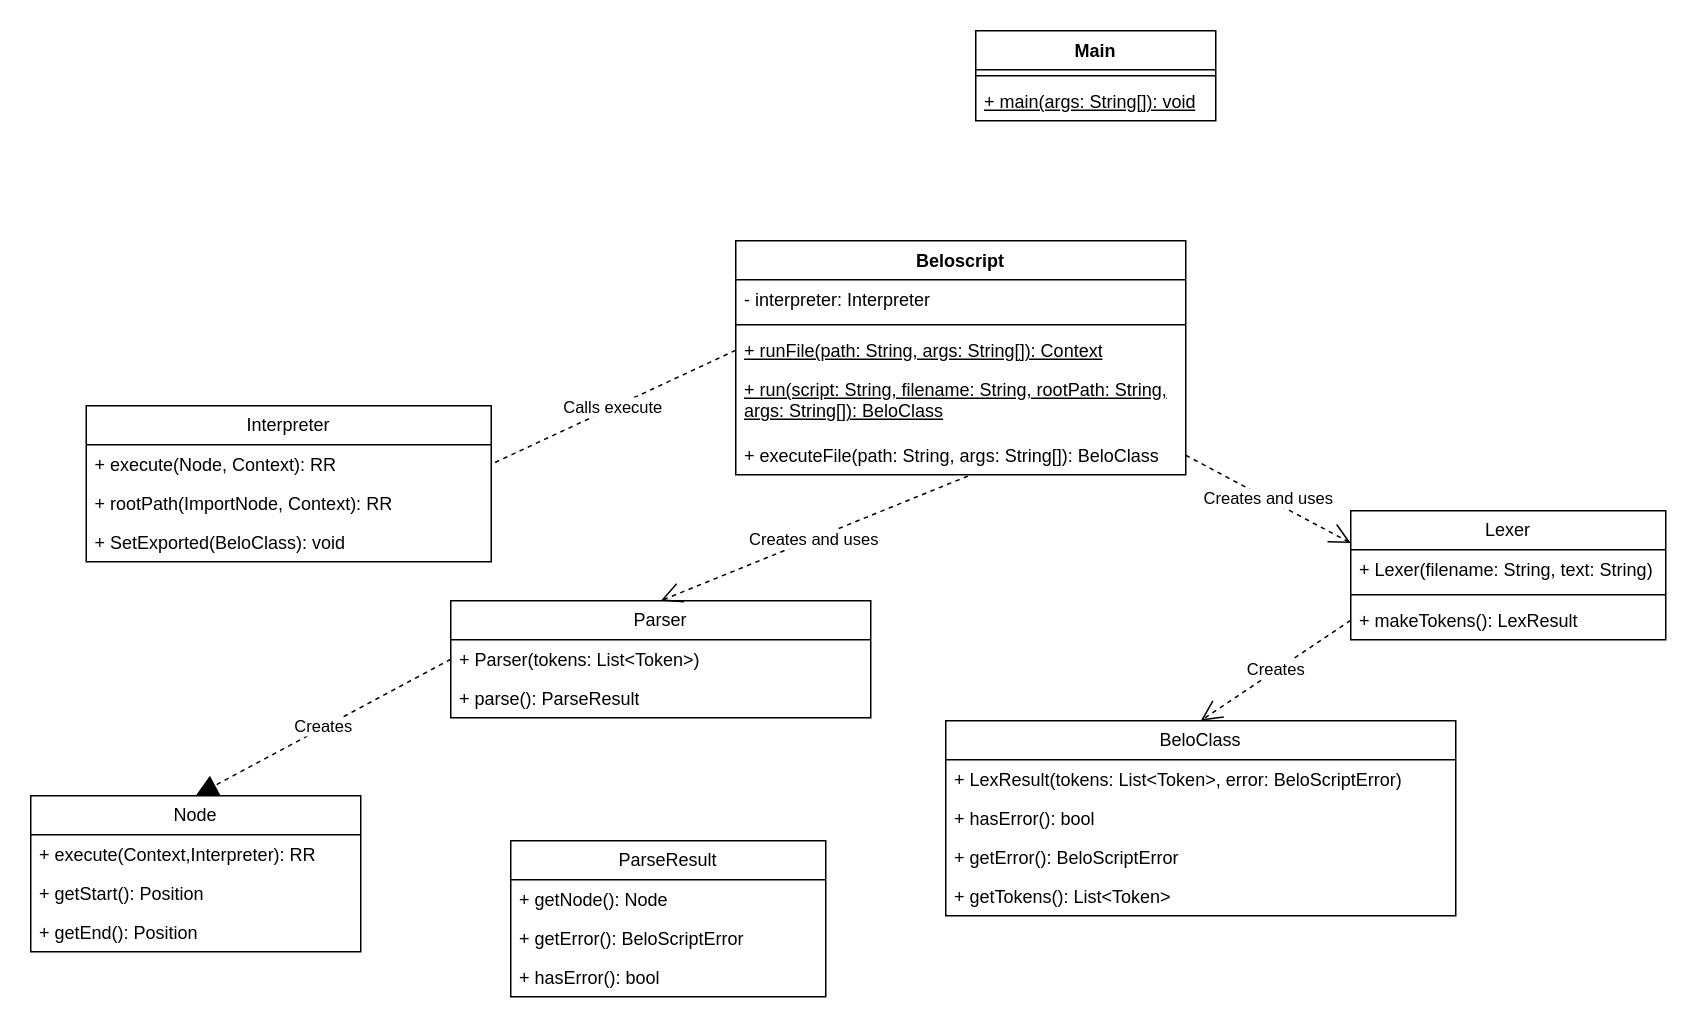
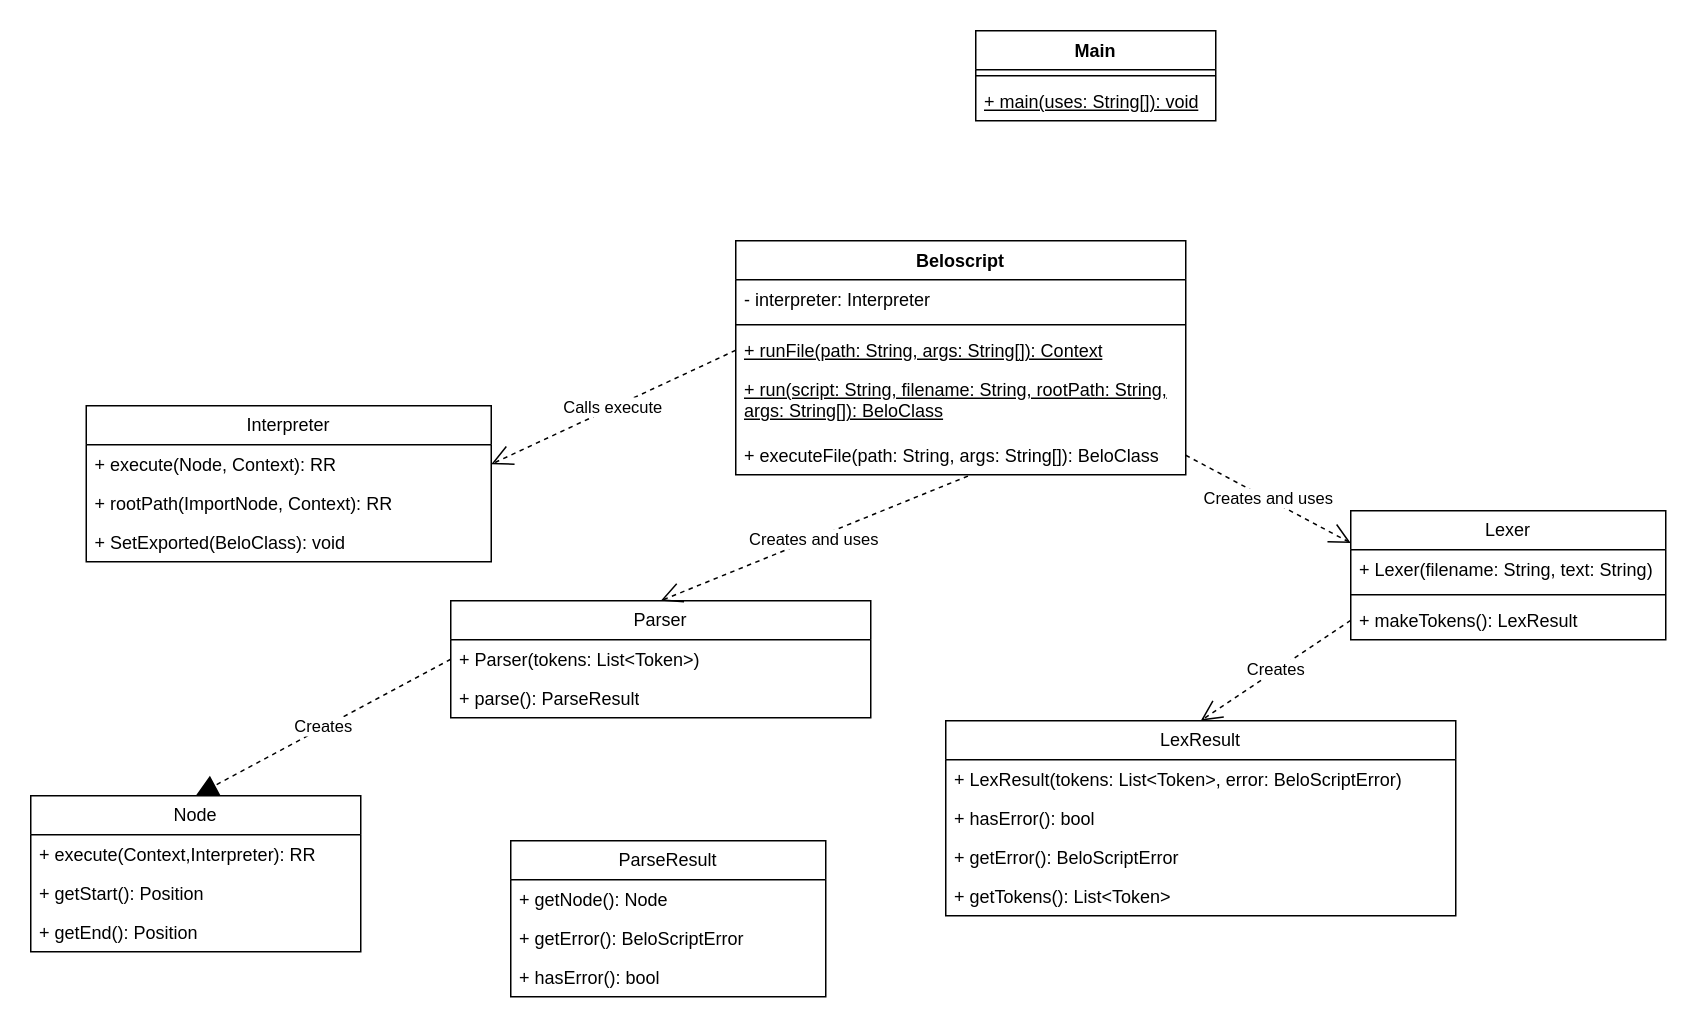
node "+ main(args: String[]): void": label "+ main(args: String[]): void" -> "+ main(uses: String[]): void"
edge "+ runFile(path: String, args: String[]): Context" -- "+ execute(Node, Context): RR": arrowhead none -> open
node "BeloClass": label "BeloClass" -> "LexResult"
